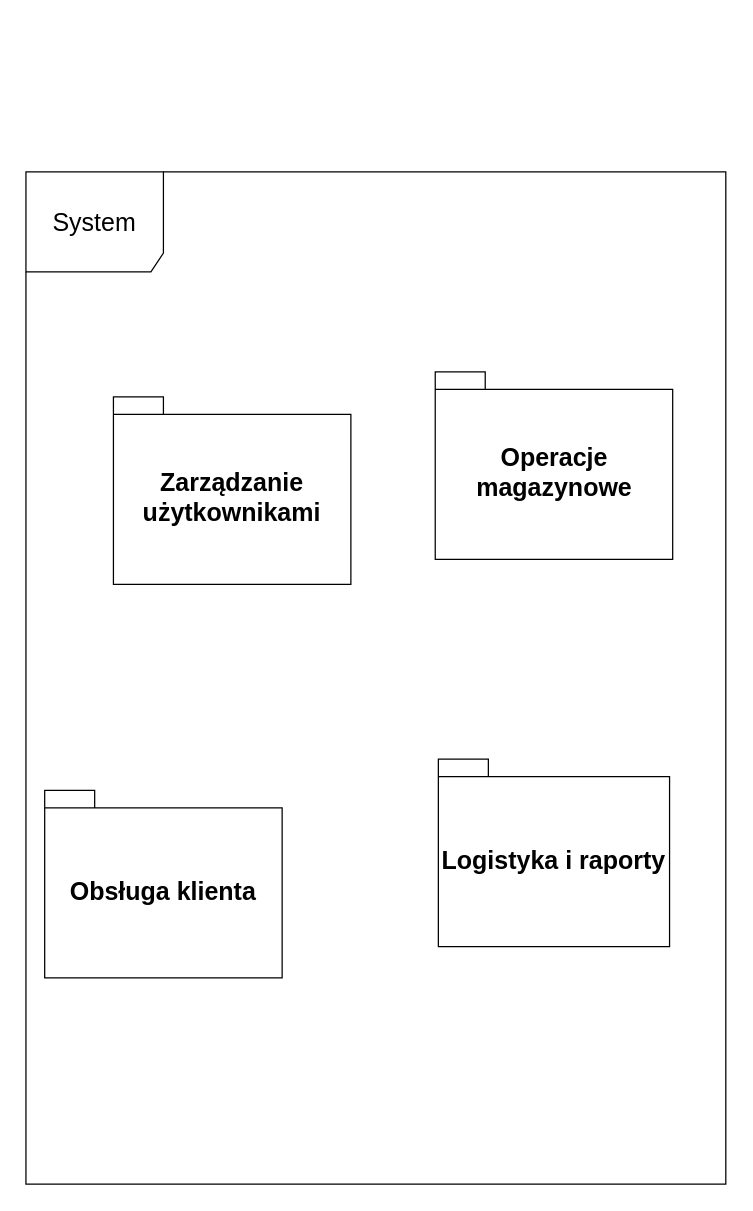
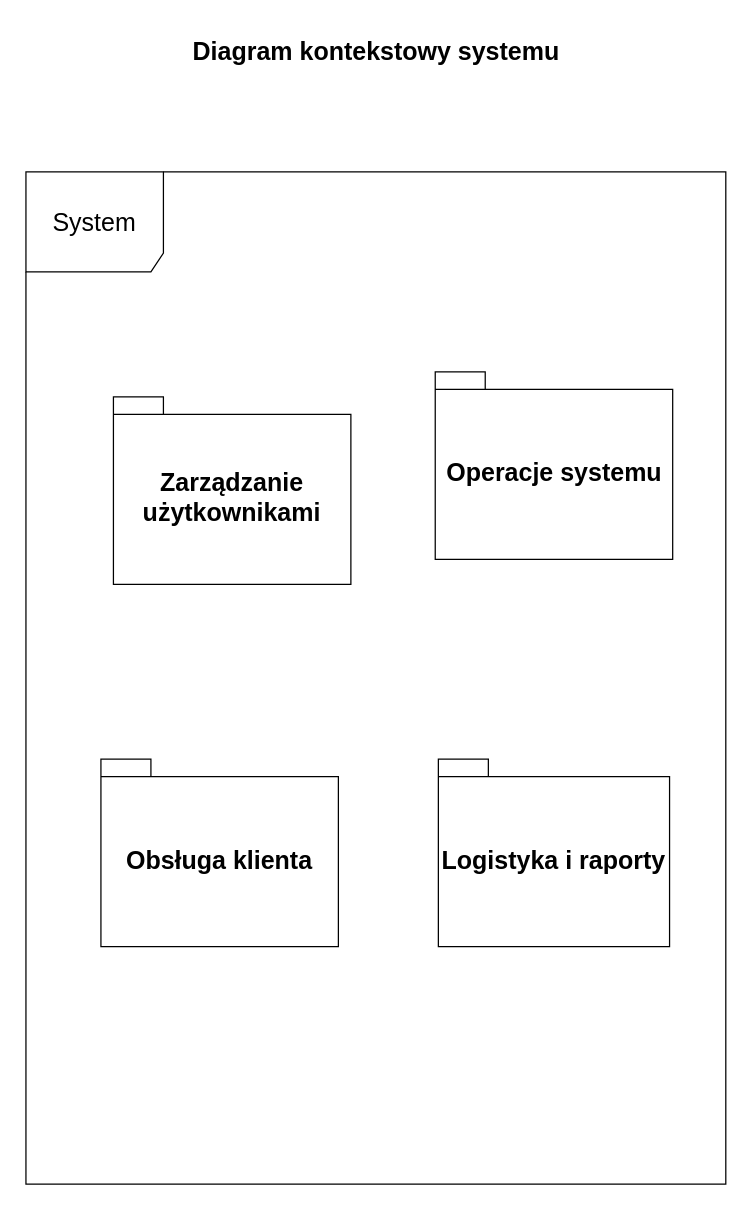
node "Diagram kontekstowy systemu": added
node "Operacje magazynowe": label "Operacje magazynowe" -> "Operacje systemu"
node "Obsługa klienta": moved (163, 884) -> (219, 853)
